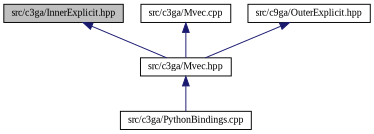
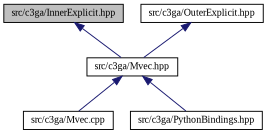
node "src/c9ga/OuterExplicit.hpp": label "src/c9ga/OuterExplicit.hpp" -> "src/c3ga/OuterExplicit.hpp"
edge "src/c3ga/Mvec.hpp" -> "src/c3ga/Mvec.cpp": reversed
node "src/c3ga/PythonBindings.cpp": label "src/c3ga/PythonBindings.cpp" -> "src/c3ga/PythonBindings.hpp"
